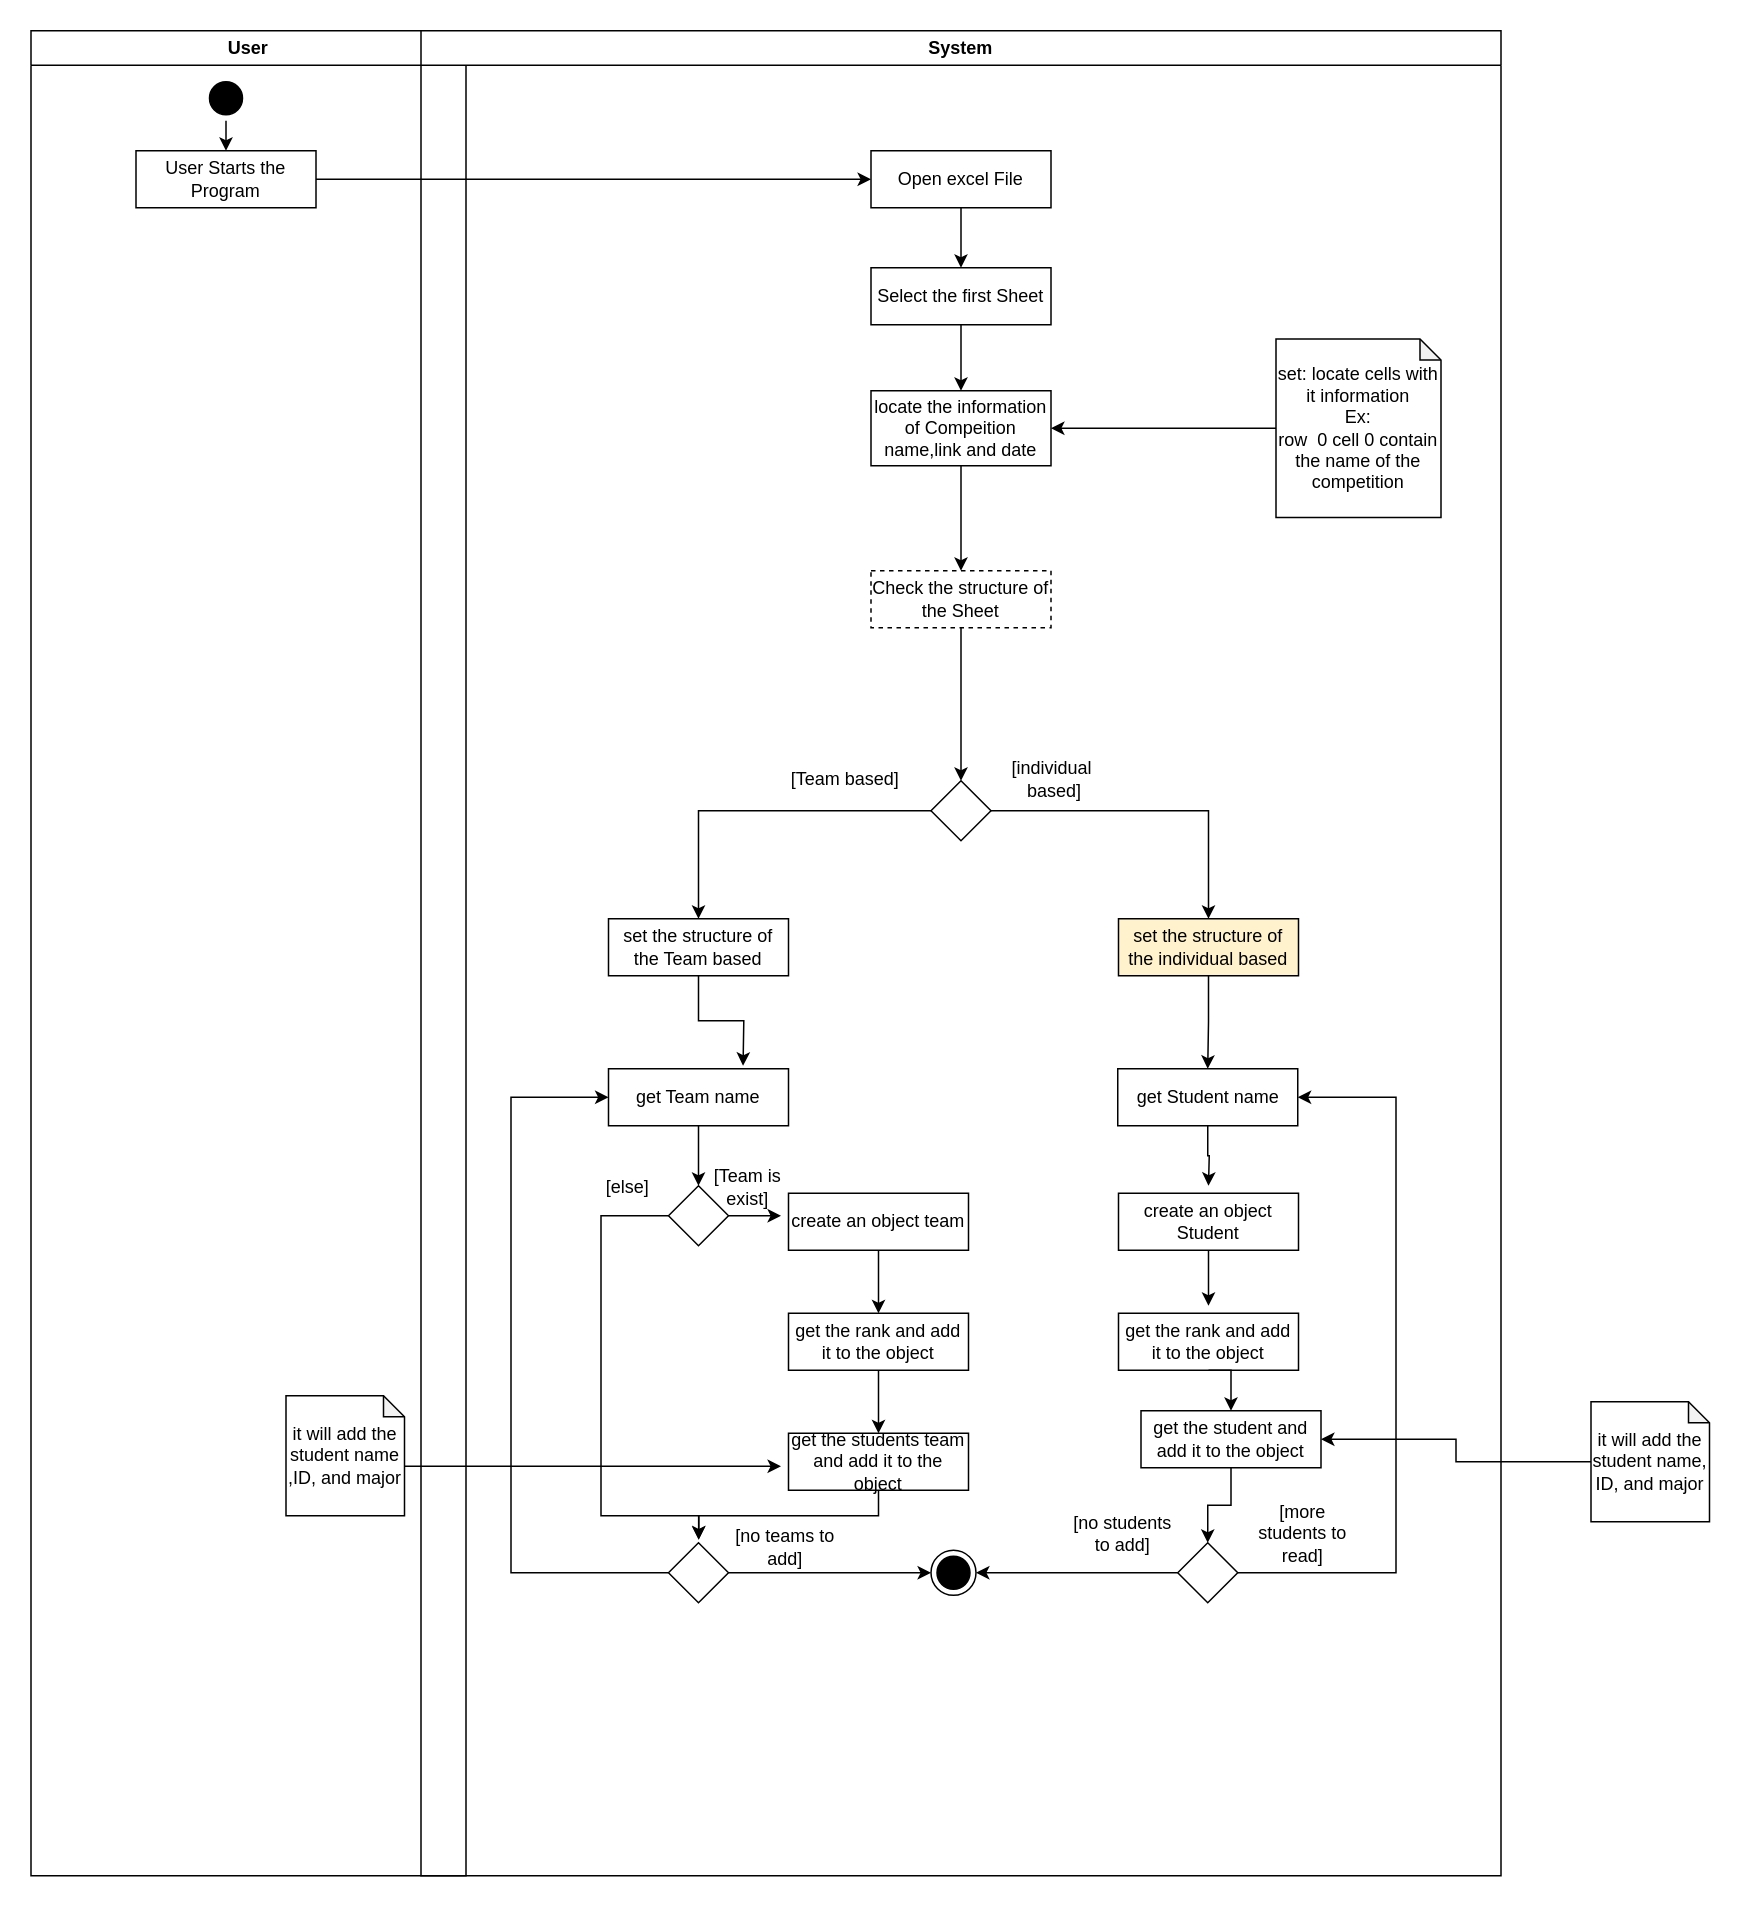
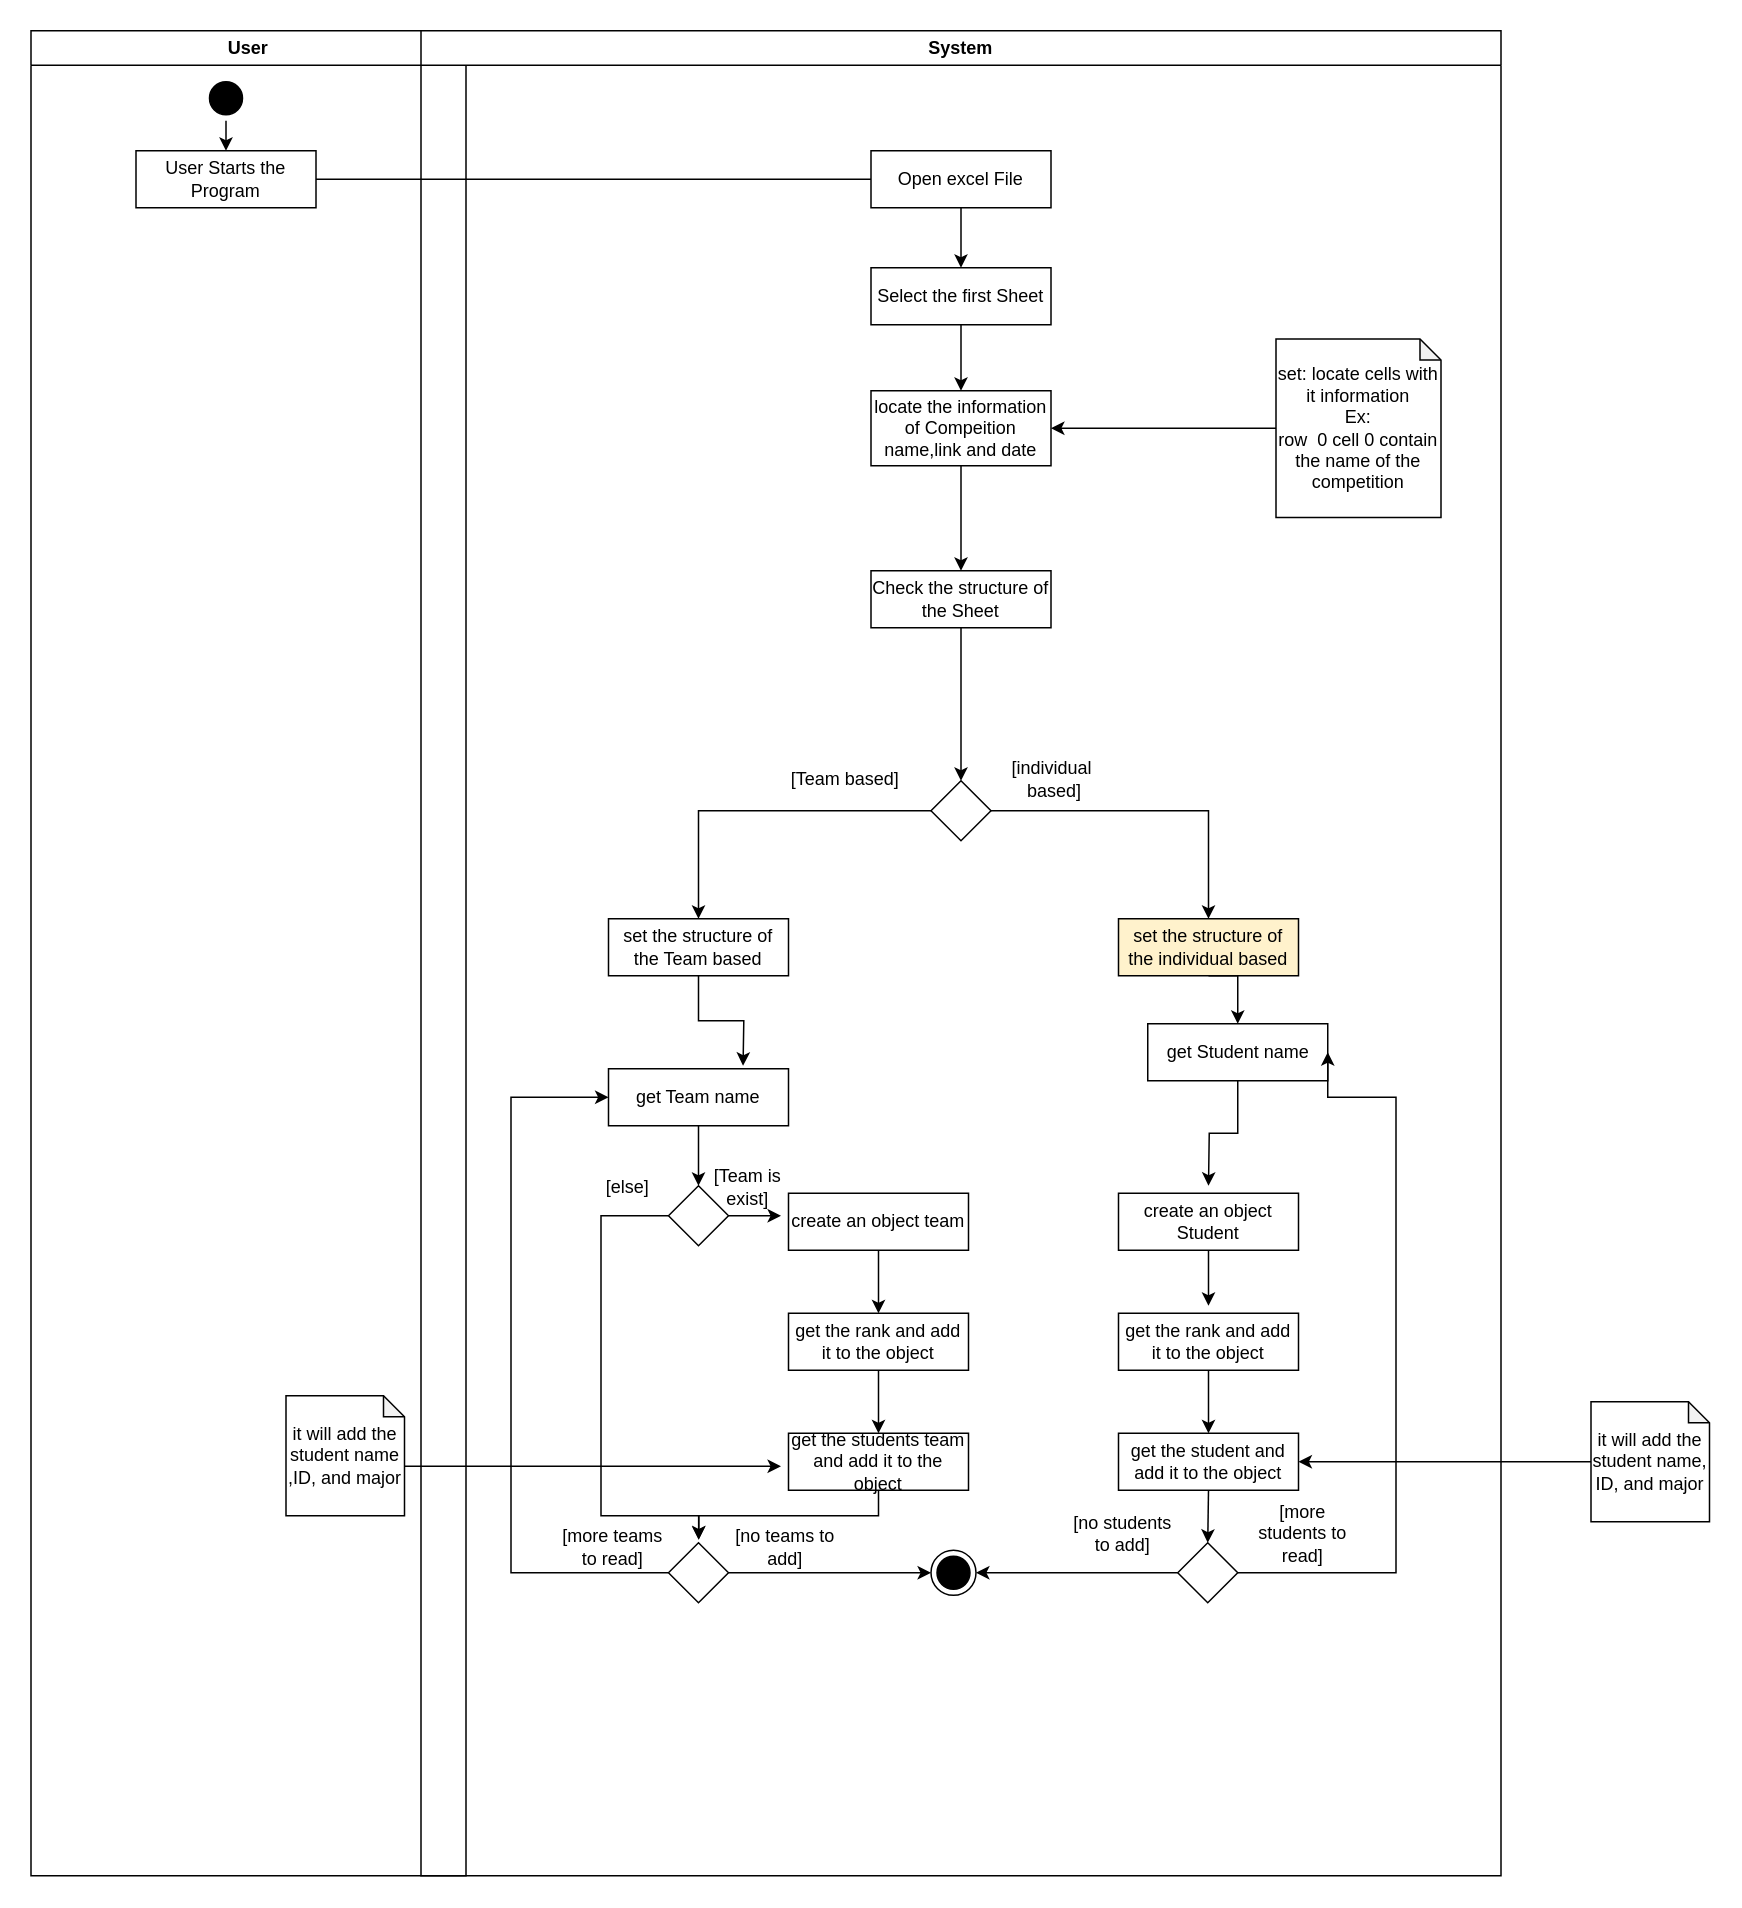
edge "User Starts the Program" -> "Open excel File": arrowhead classic -> none
node "Check the structure of the Sheet": style dashed -> solid
node "get Student name": moved (1208, 1097) -> (1238, 1052)
node "get the student and add it to the object": moved (1231, 1439) -> (1208, 1462)
node "[more teams to read]": added
